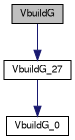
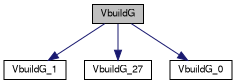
node "VbuildG_1": added
edge "VbuildG_27" -> "VbuildG_0": now "VbuildG" -> "VbuildG_0"
